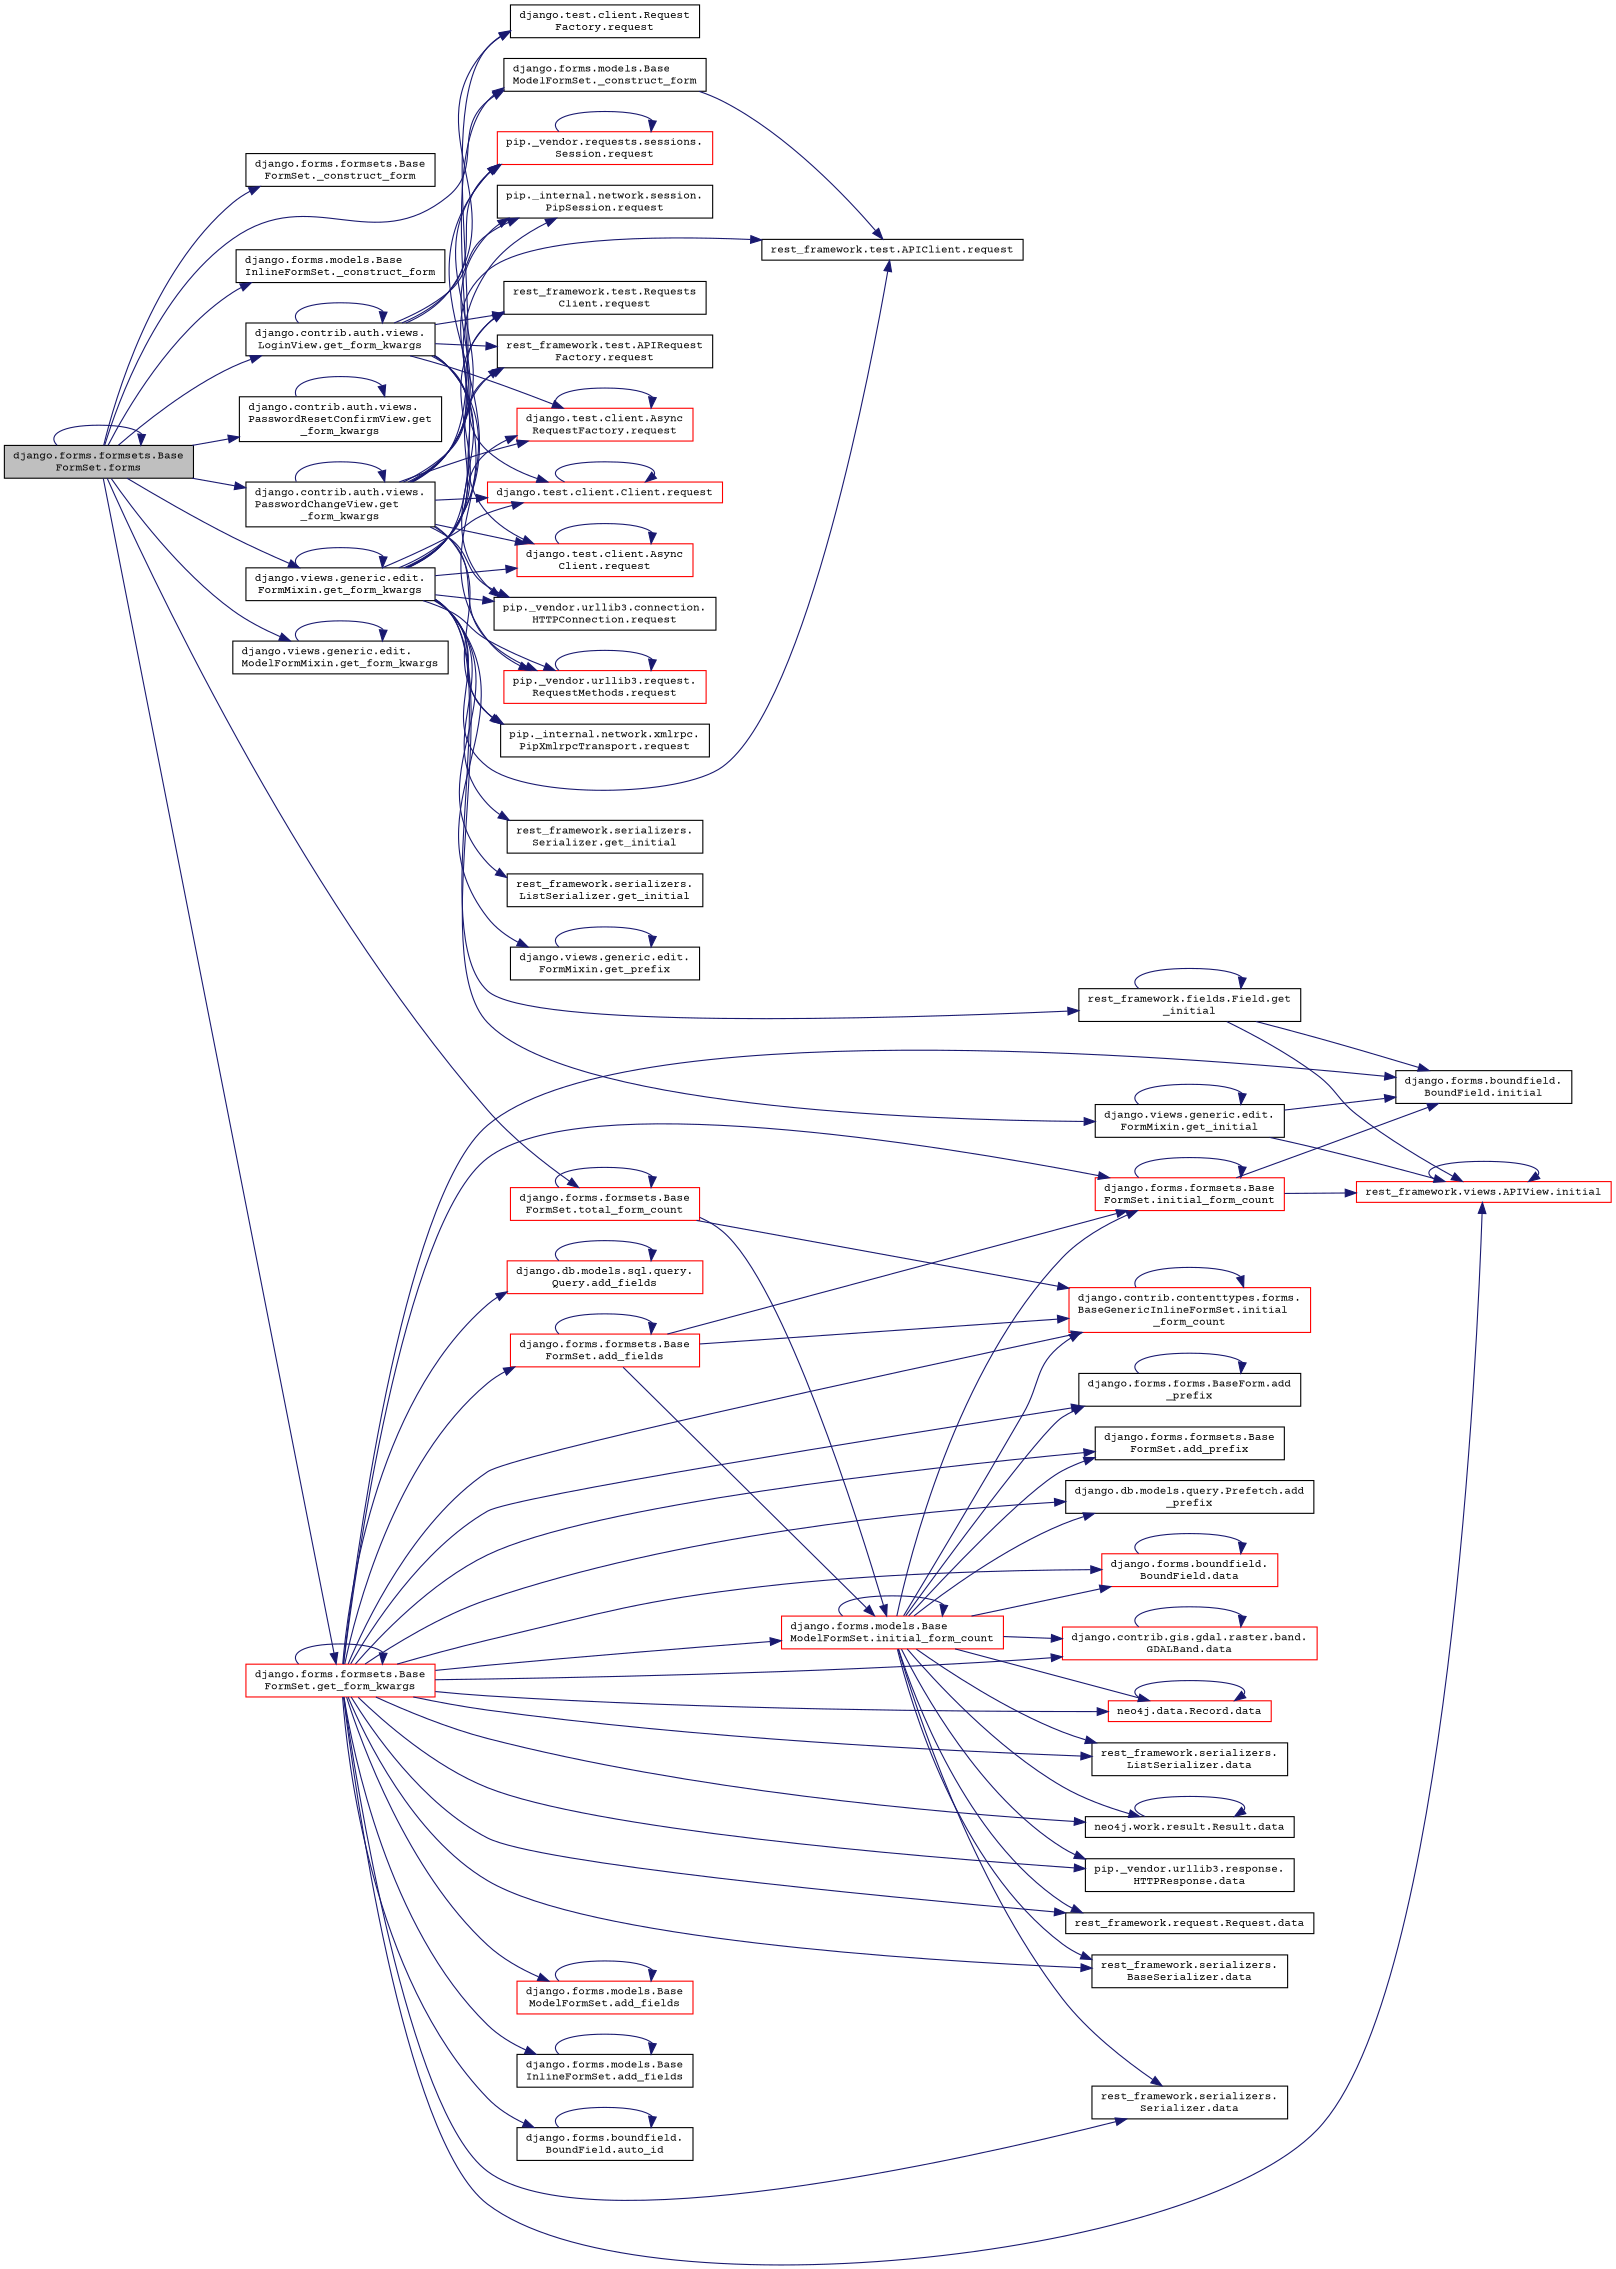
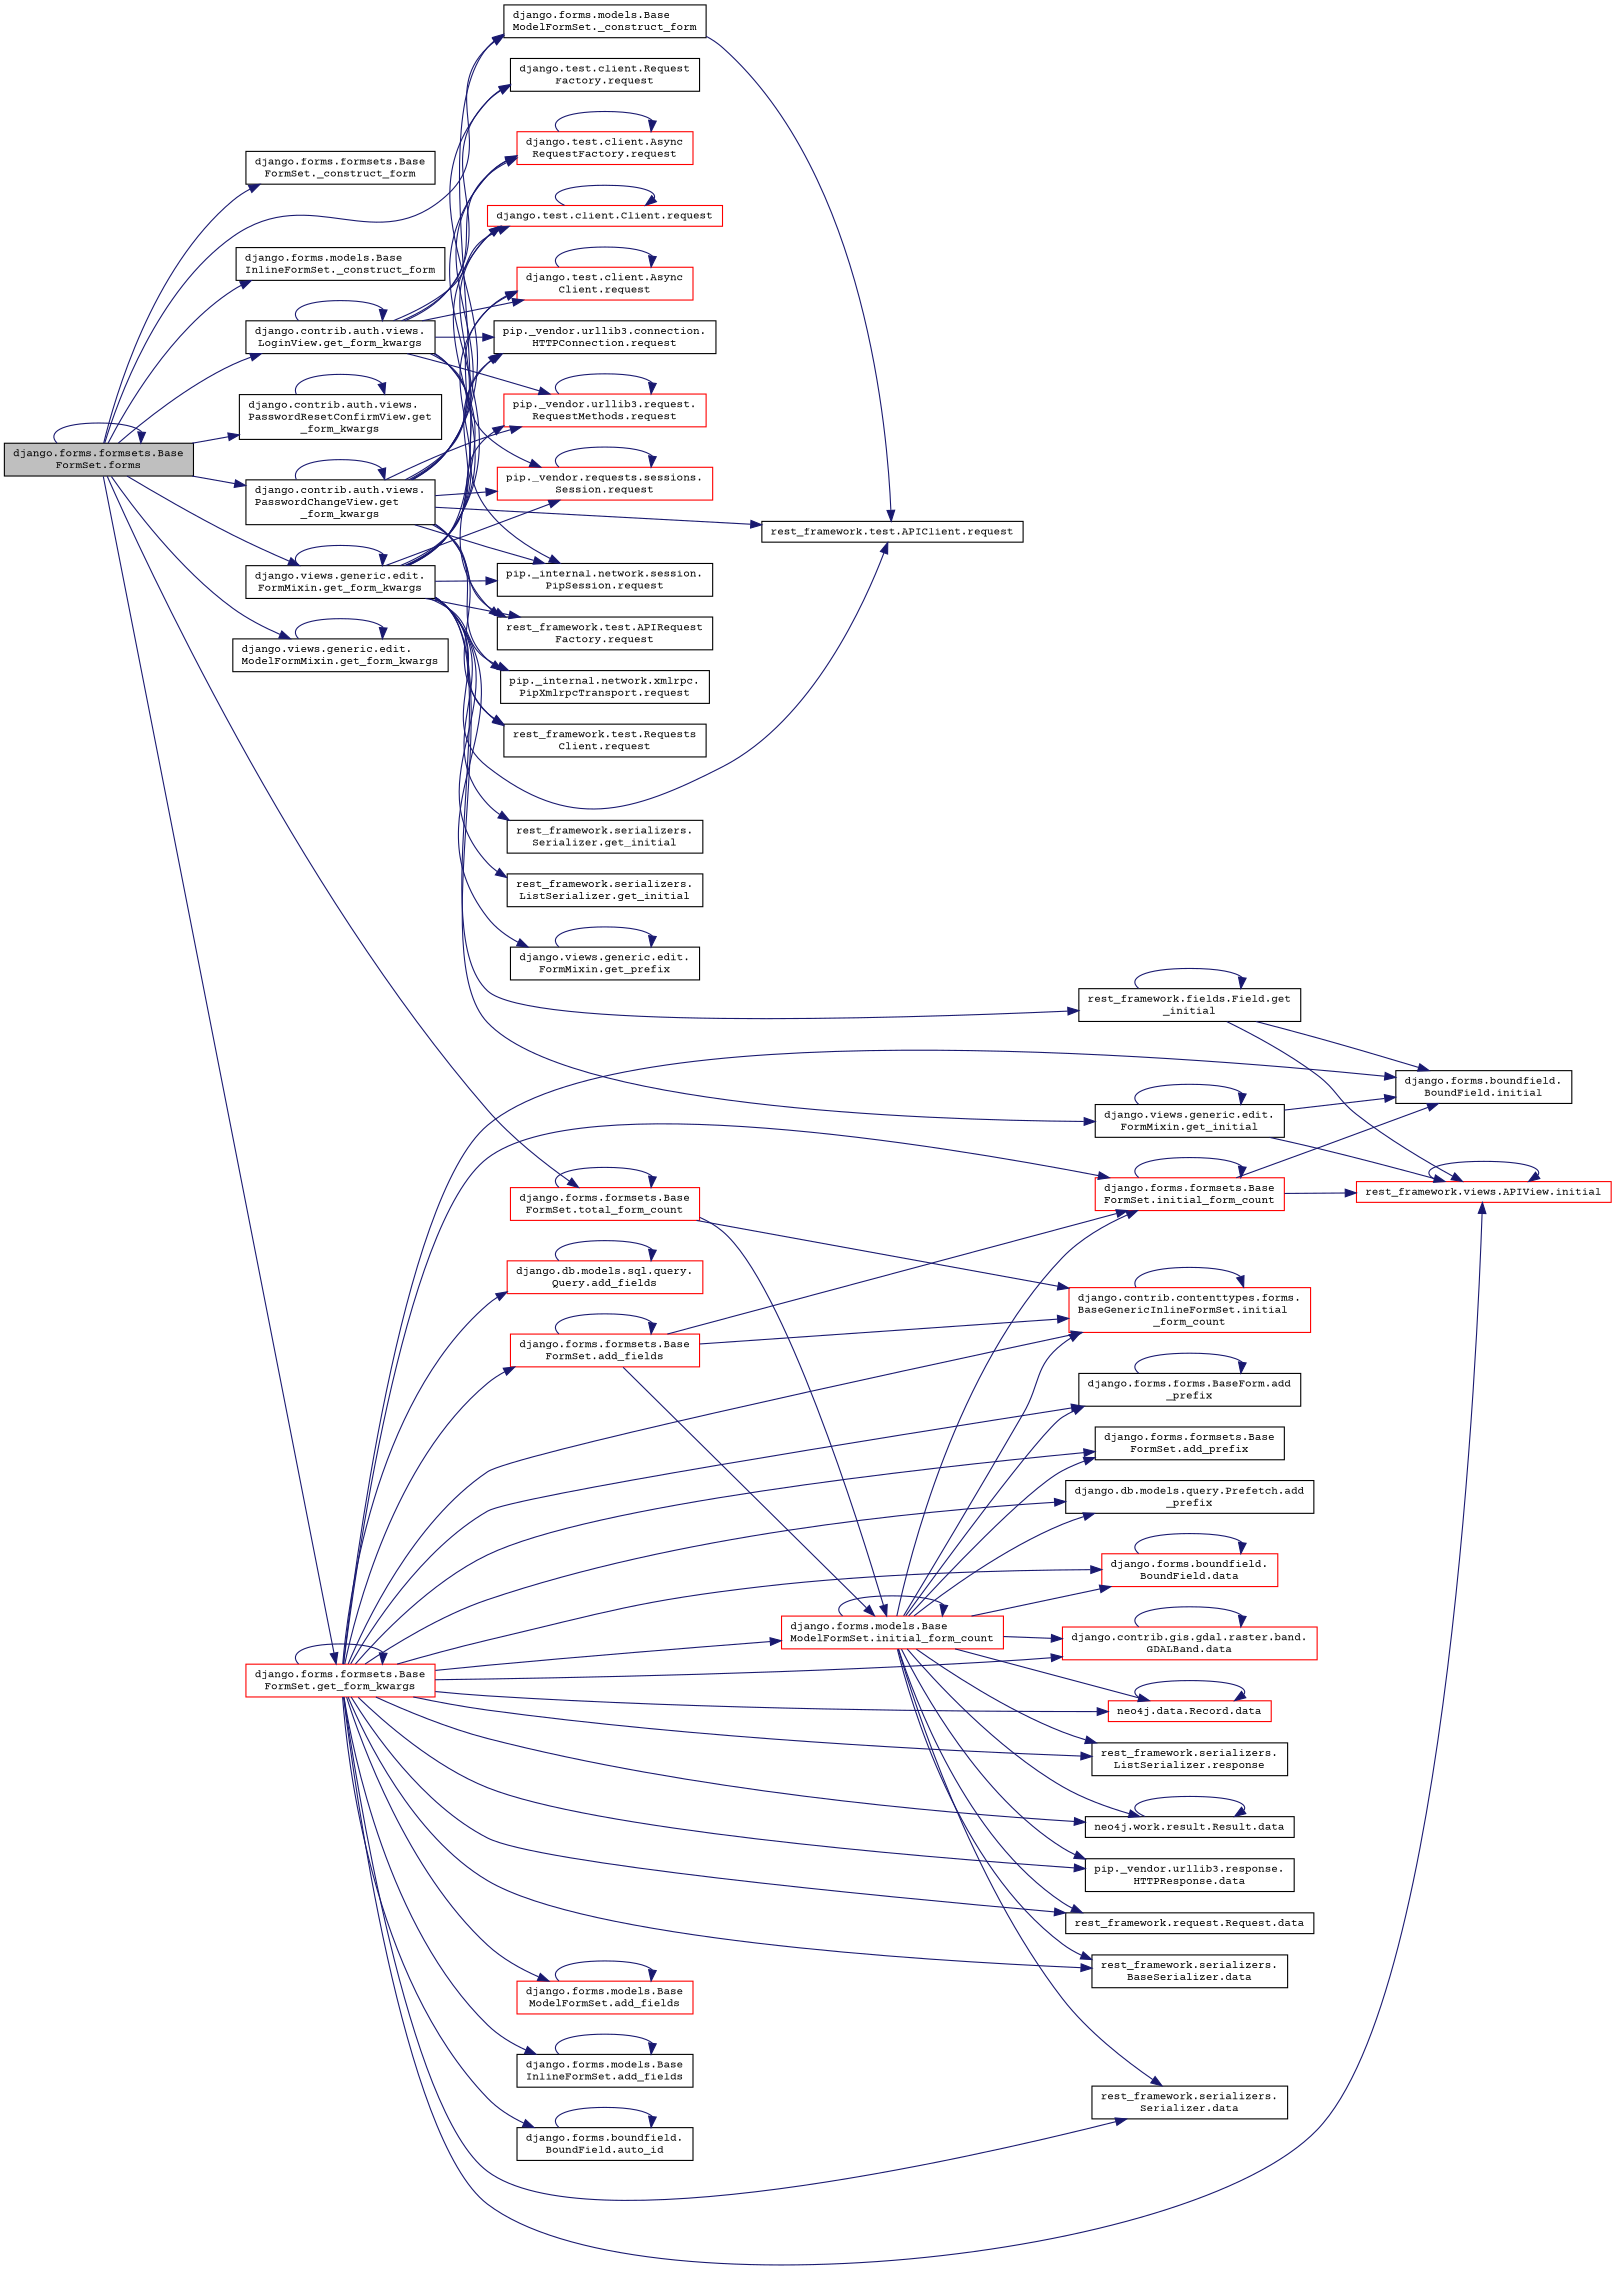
edge "django.contrib.auth.views. LoginView.get_form_kwargs" -> "rest_framework.test.Requests Client.request": removed
node "rest_framework.serializers. ListSerializer.data": label "rest_framework.serializers. ListSerializer.data" -> "rest_framework.serializers. ListSerializer.response"
